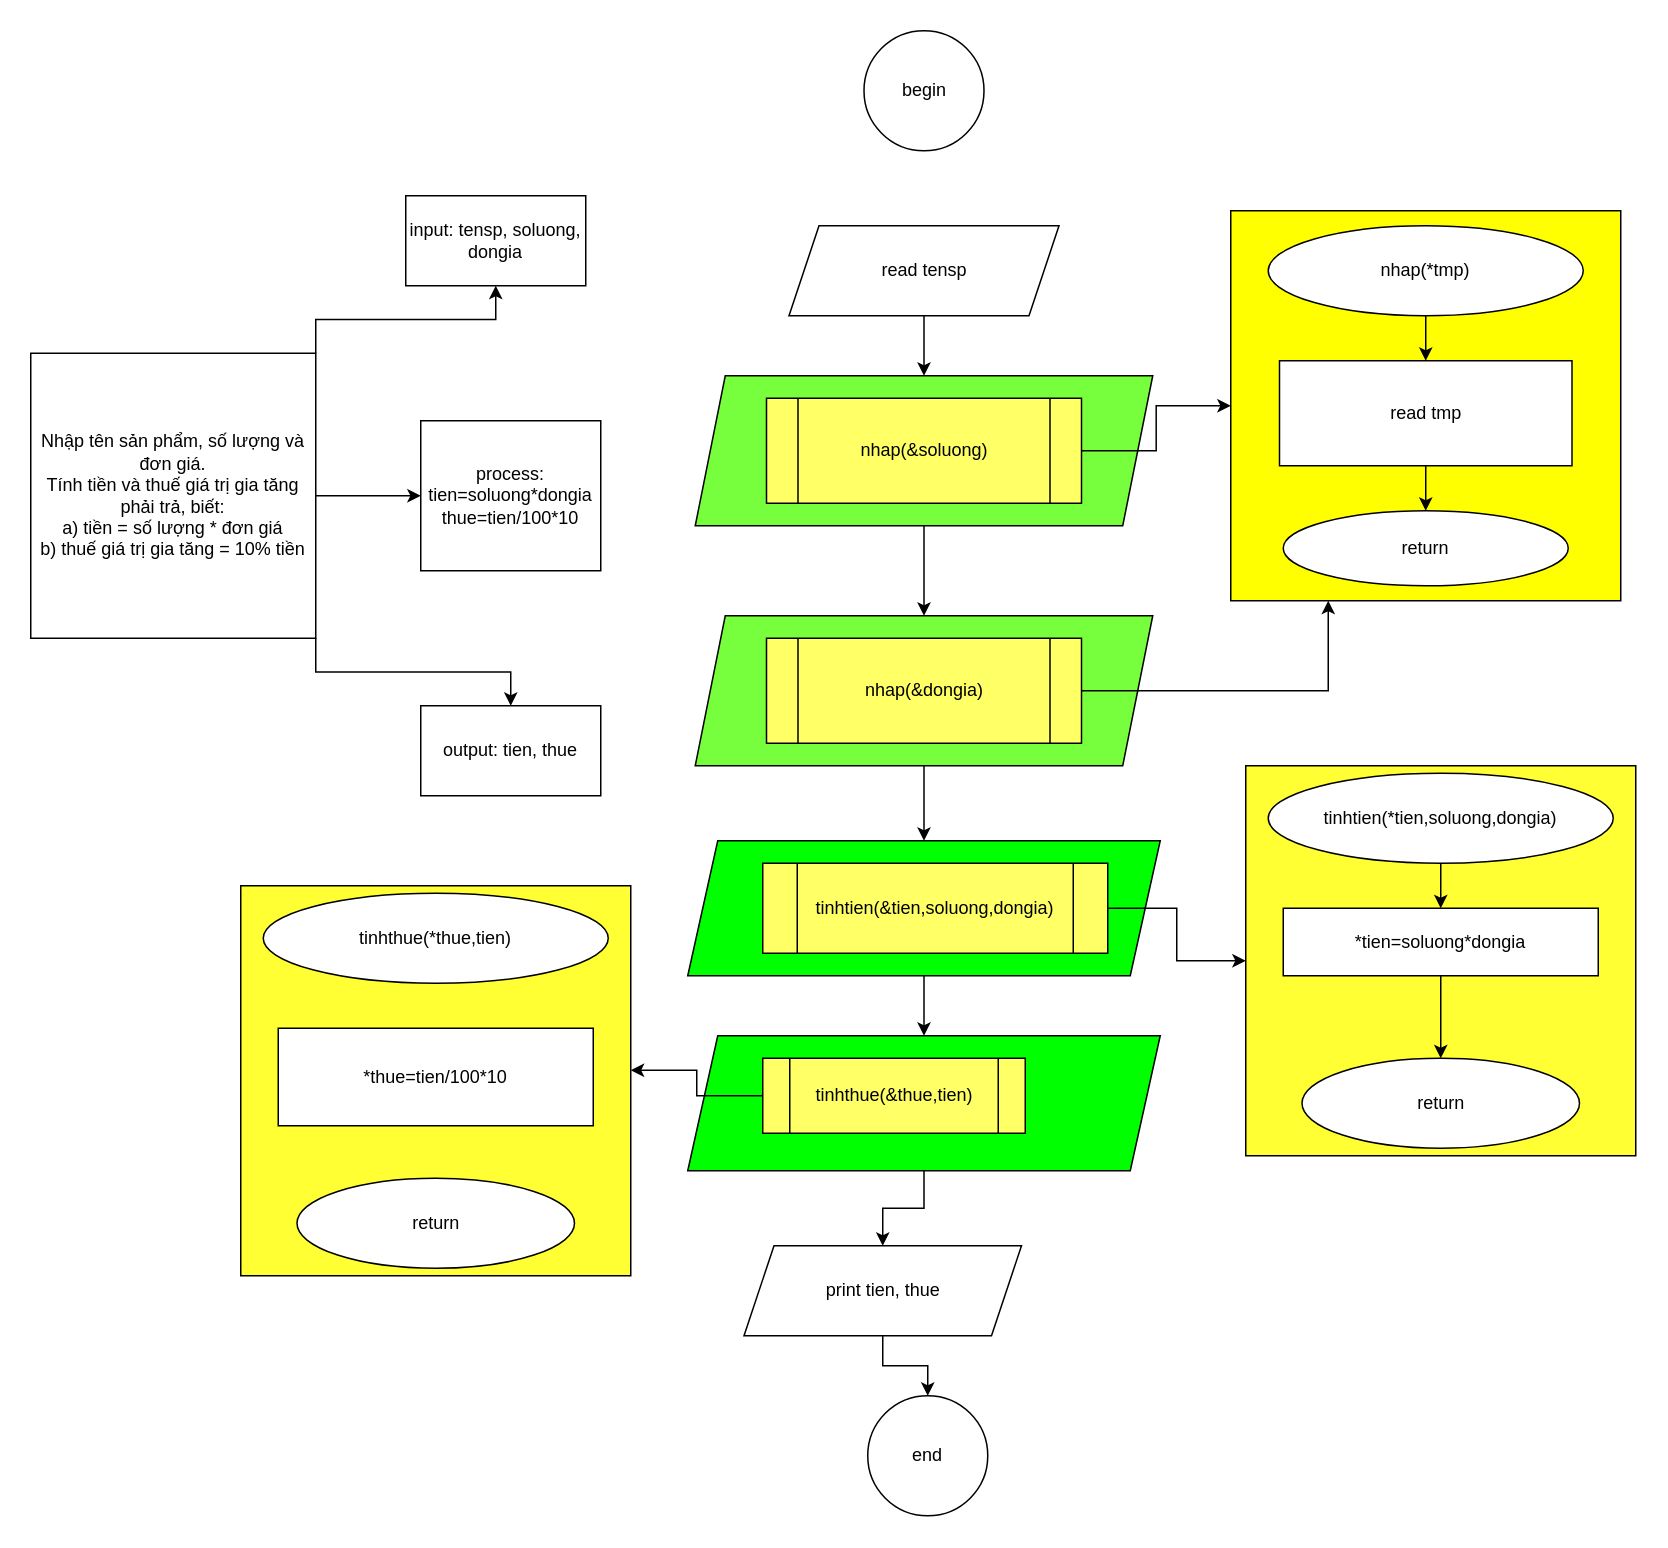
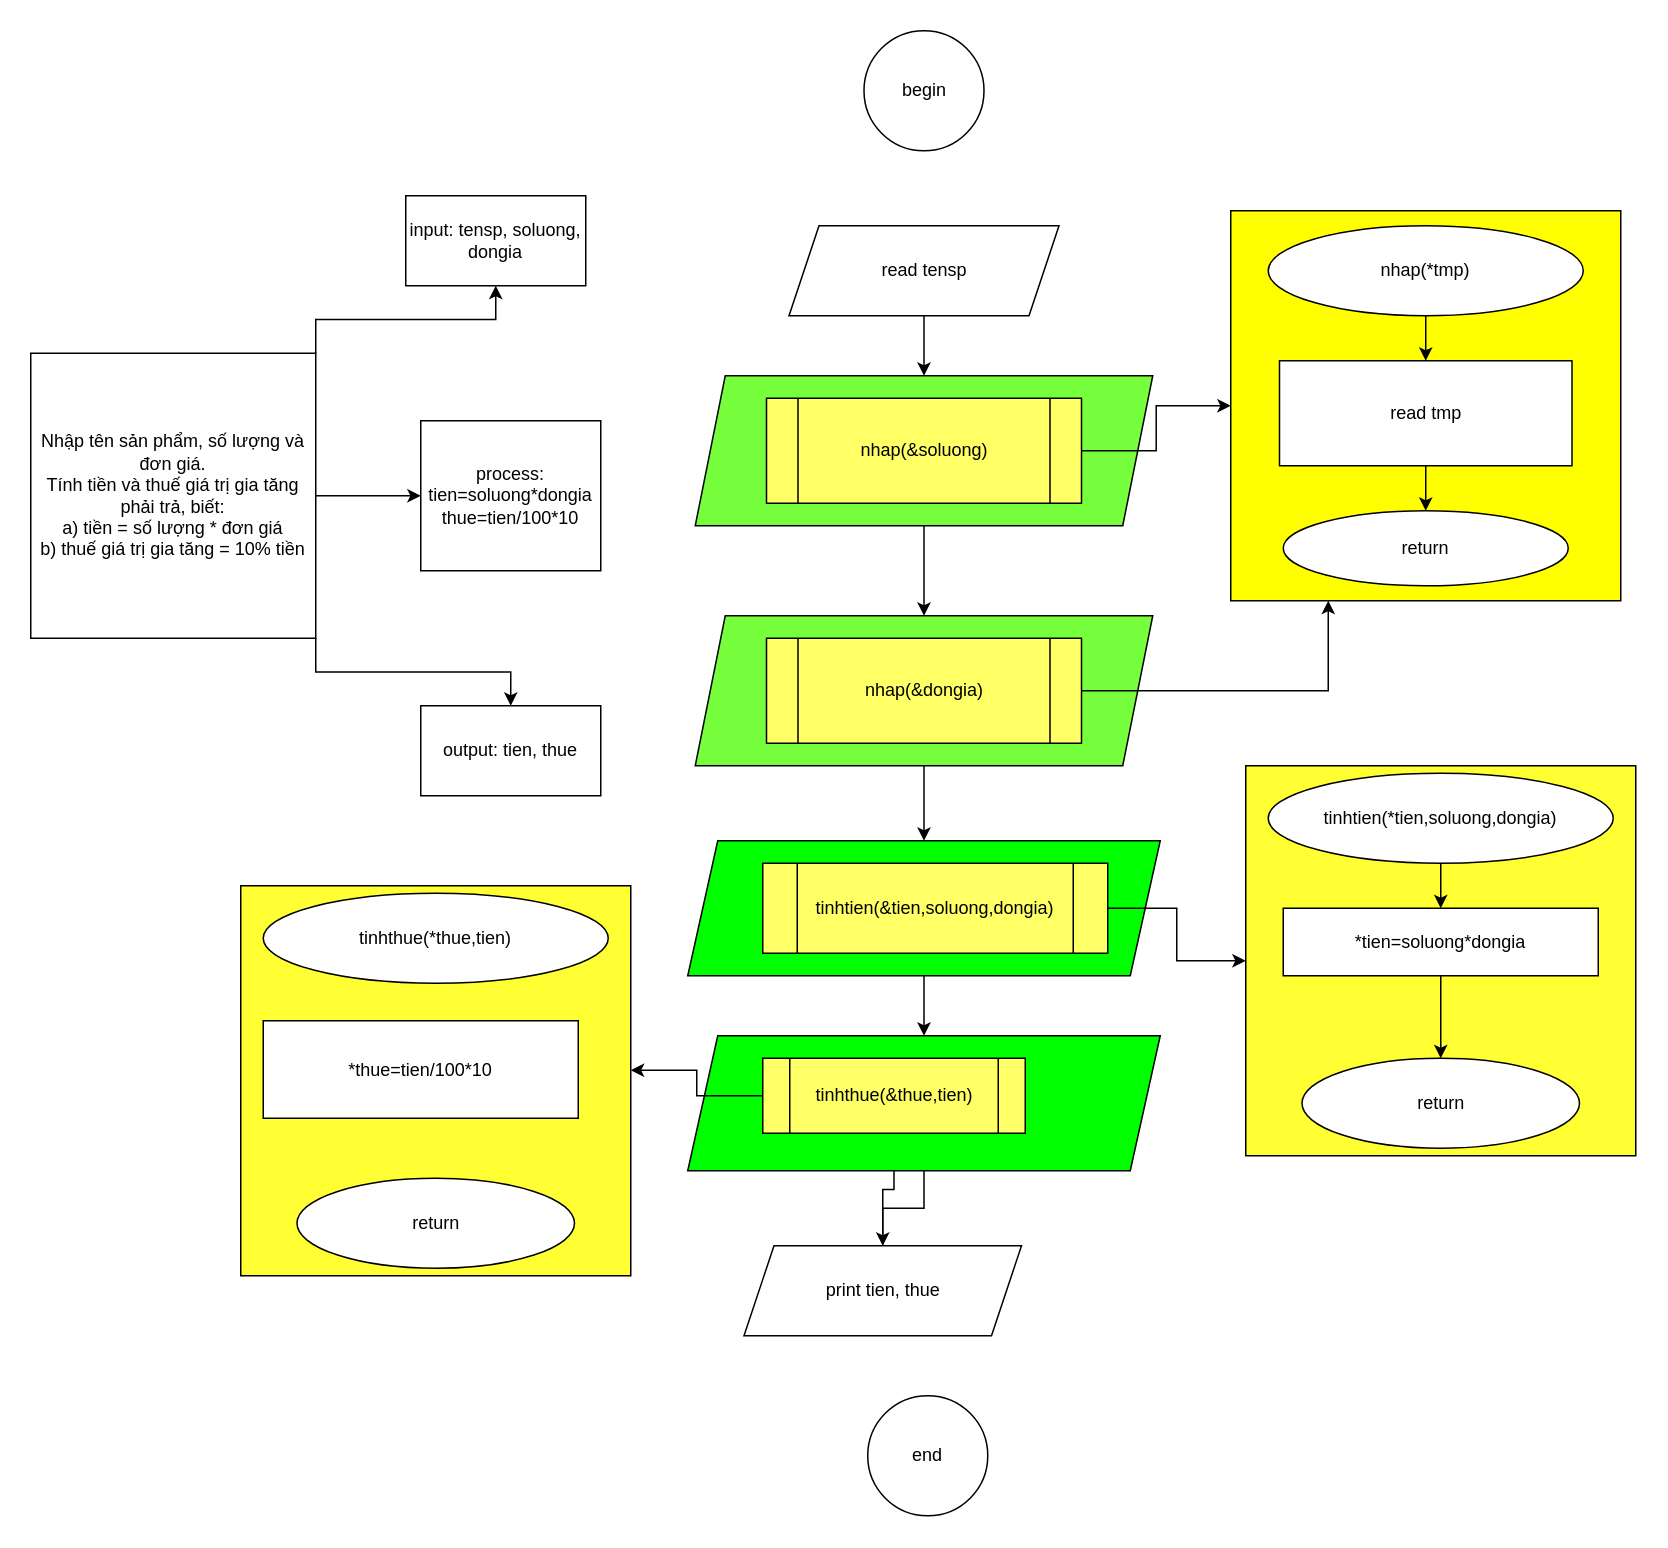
node "*thue=tien/100*10": moved (436, 1077) -> (421, 1070)
edge "print tien, thue" -> "end": now "print tien, thue" -> "tinhthue(&thue,tien)"
